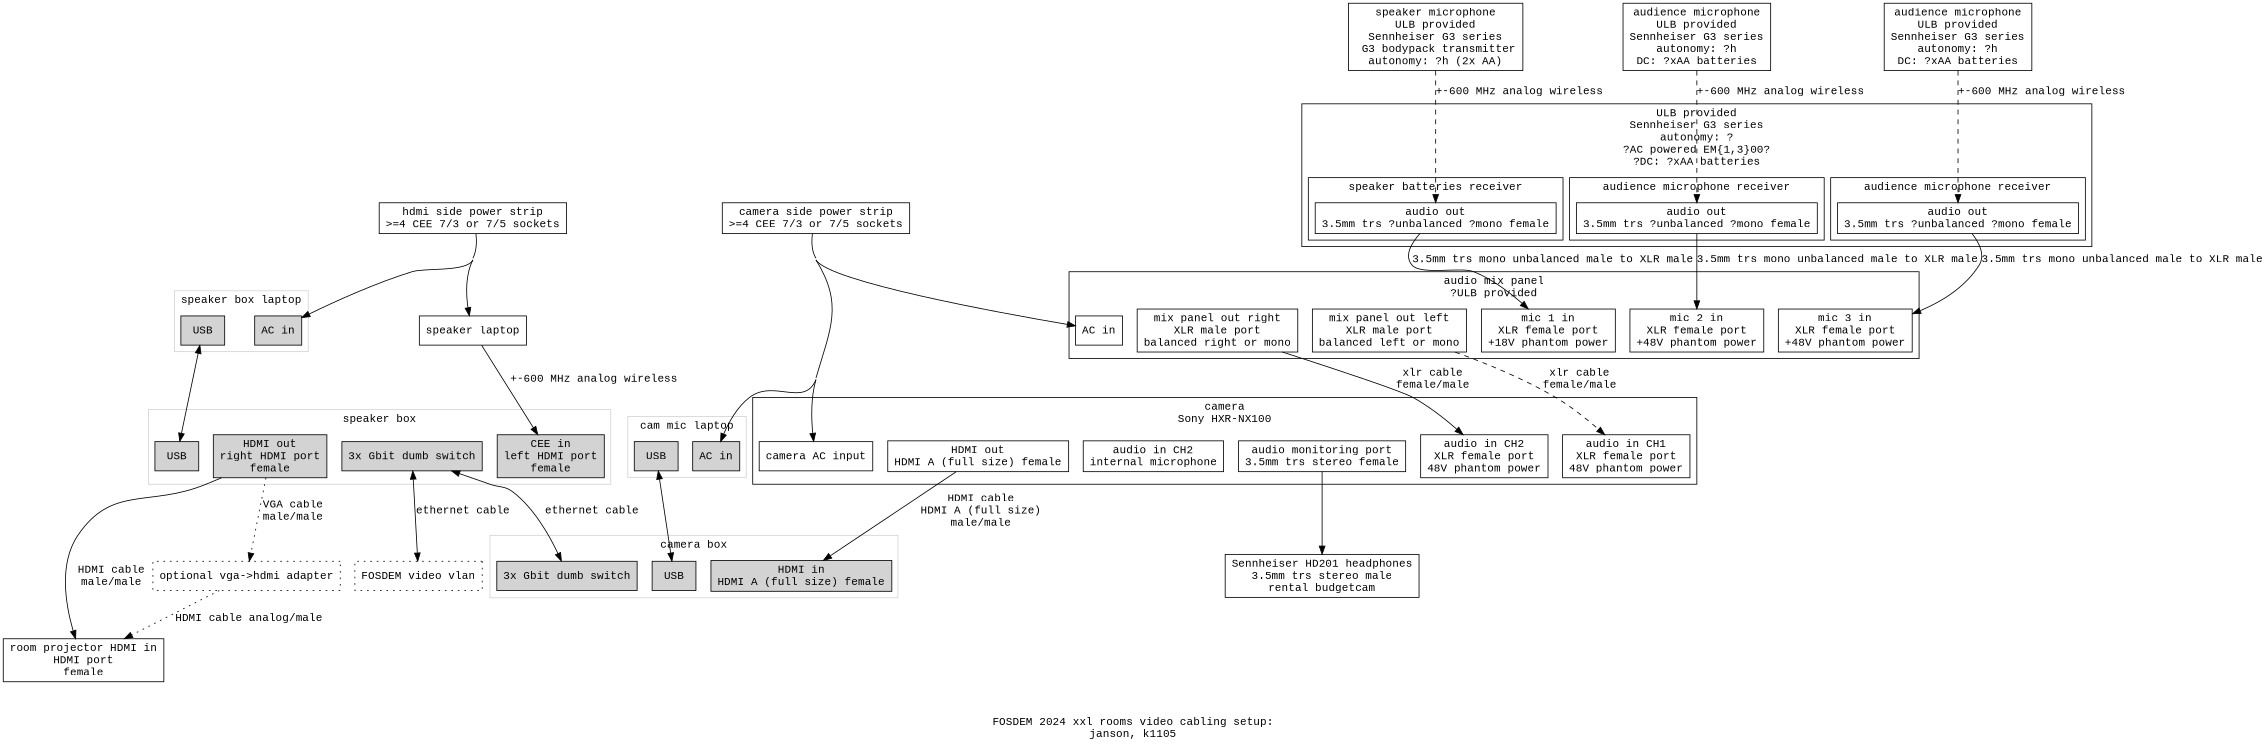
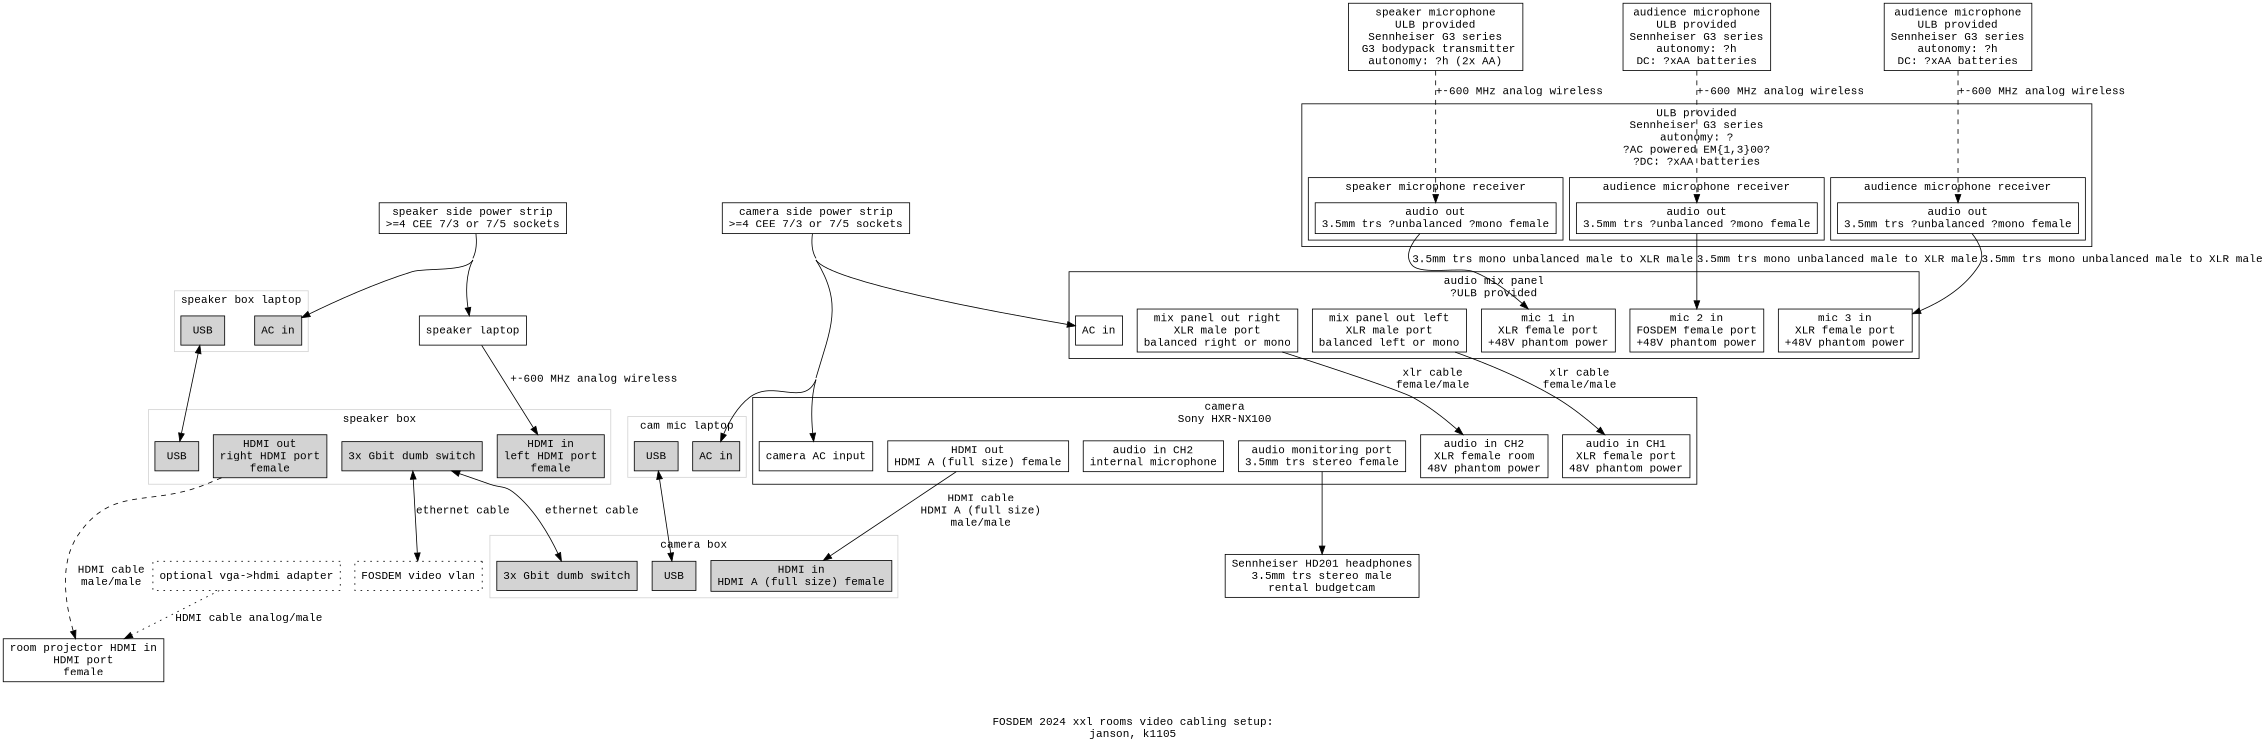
cluster "speaker batteries receiver": label "speaker batteries receiver" -> "speaker microphone receiver"
node "hdmi side power strip >=4 CEE 7/3 or 7/5 sockets": label "hdmi side power strip >=4 CEE 7/3 or 7/5 sockets" -> "speaker side power strip >=4 CEE 7/3 or 7/5 sockets"
node "mic 1 in XLR female port +18V phantom power": label "mic 1 in XLR female port +18V phantom power" -> "mic 1 in XLR female port +48V phantom power"
node "mic 2 in XLR female port +48V phantom power": label "mic 2 in XLR female port +48V phantom power" -> "mic 2 in FOSDEM female port +48V phantom power"
edge "mix panel out left XLR male port balanced left or mono" -> "audio in CH1 XLR female port 48V phantom power": style dashed -> solid
node "CEE in left HDMI port female": label "CEE in left HDMI port female" -> "HDMI in left HDMI port female"
node "audio in CH2 XLR female port 48V phantom power": label "audio in CH2 XLR female port 48V phantom power" -> "audio in CH2 XLR female room 48V phantom power"
edge "HDMI out right HDMI port female" -> "room projector HDMI in HDMI port female": style solid -> dashed
edge "HDMI out right HDMI port female" -> "optional vga->hdmi adapter": removed, label "VGA cable male/male"
